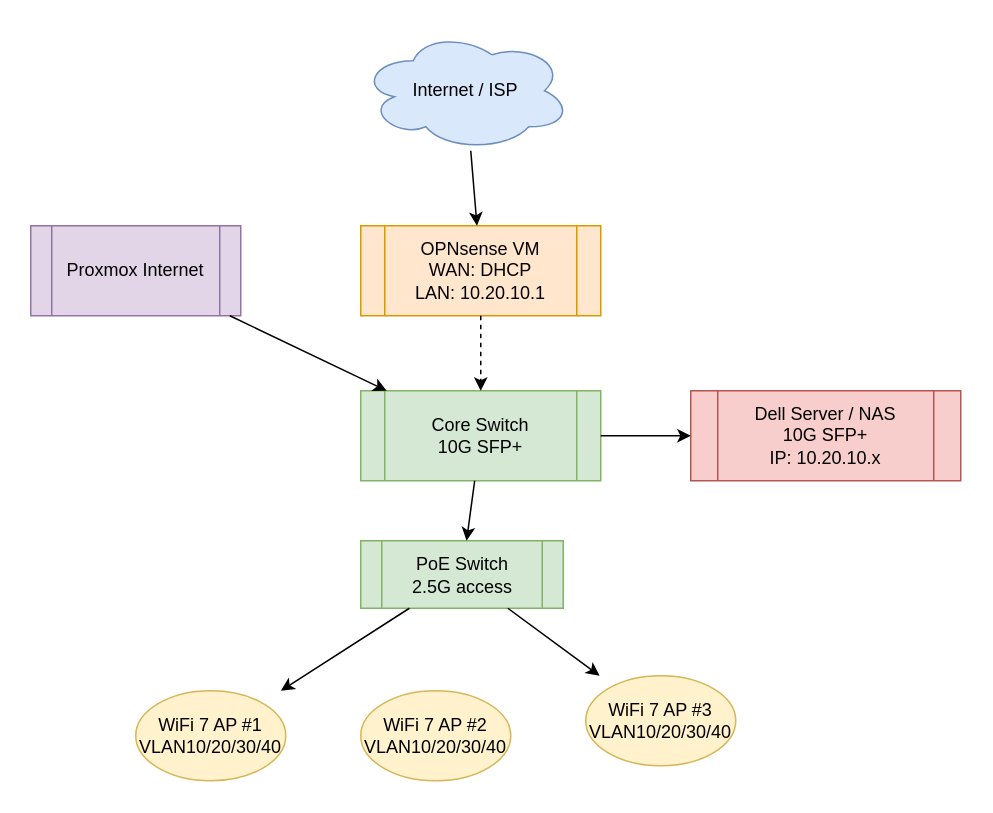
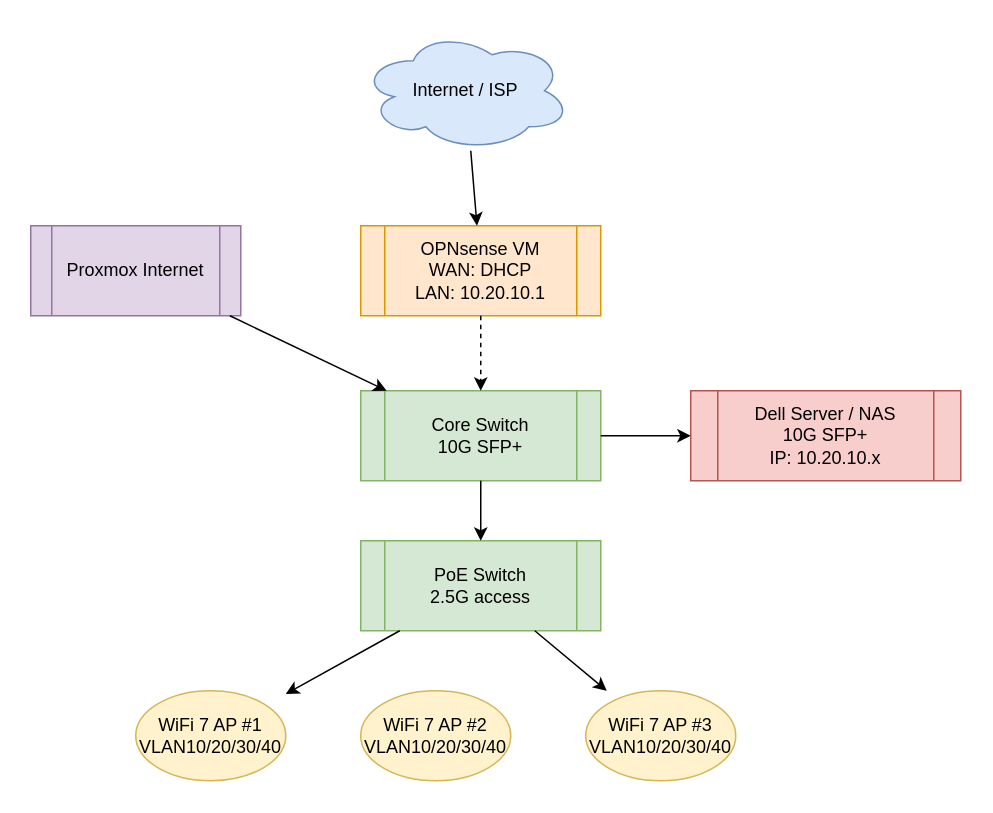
node "PoE Switch 2.5G access": size 203x68 -> 240x90
node "WiFi 7 AP #3 VLAN10/20/30/40": moved (661, 721) -> (661, 736)
